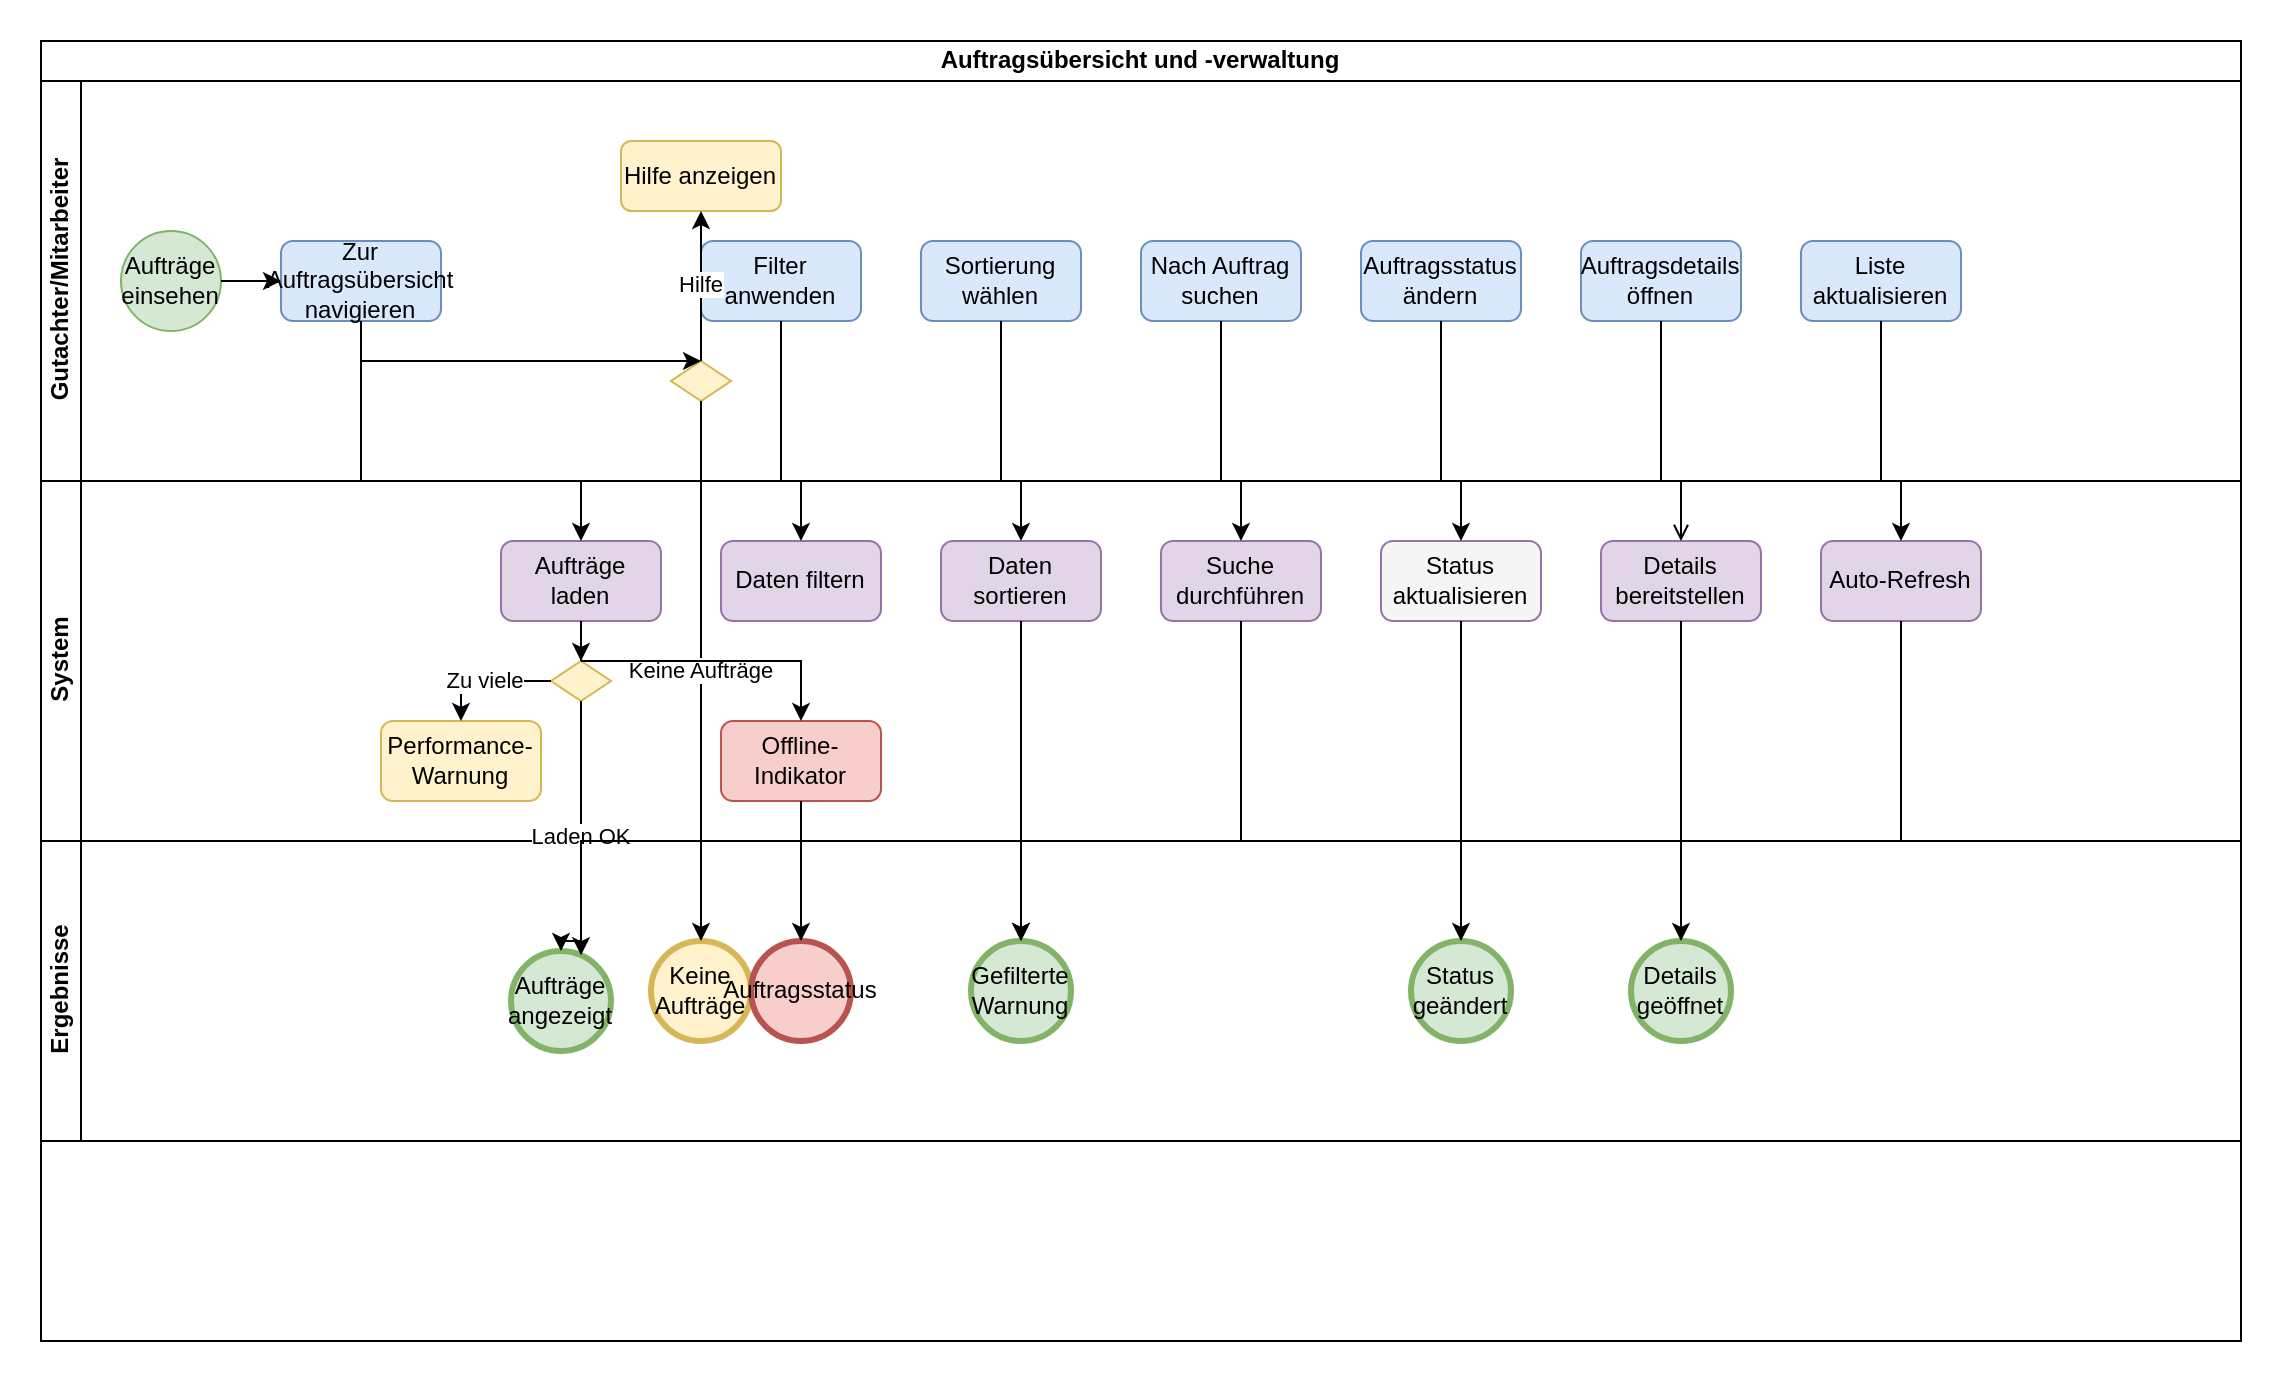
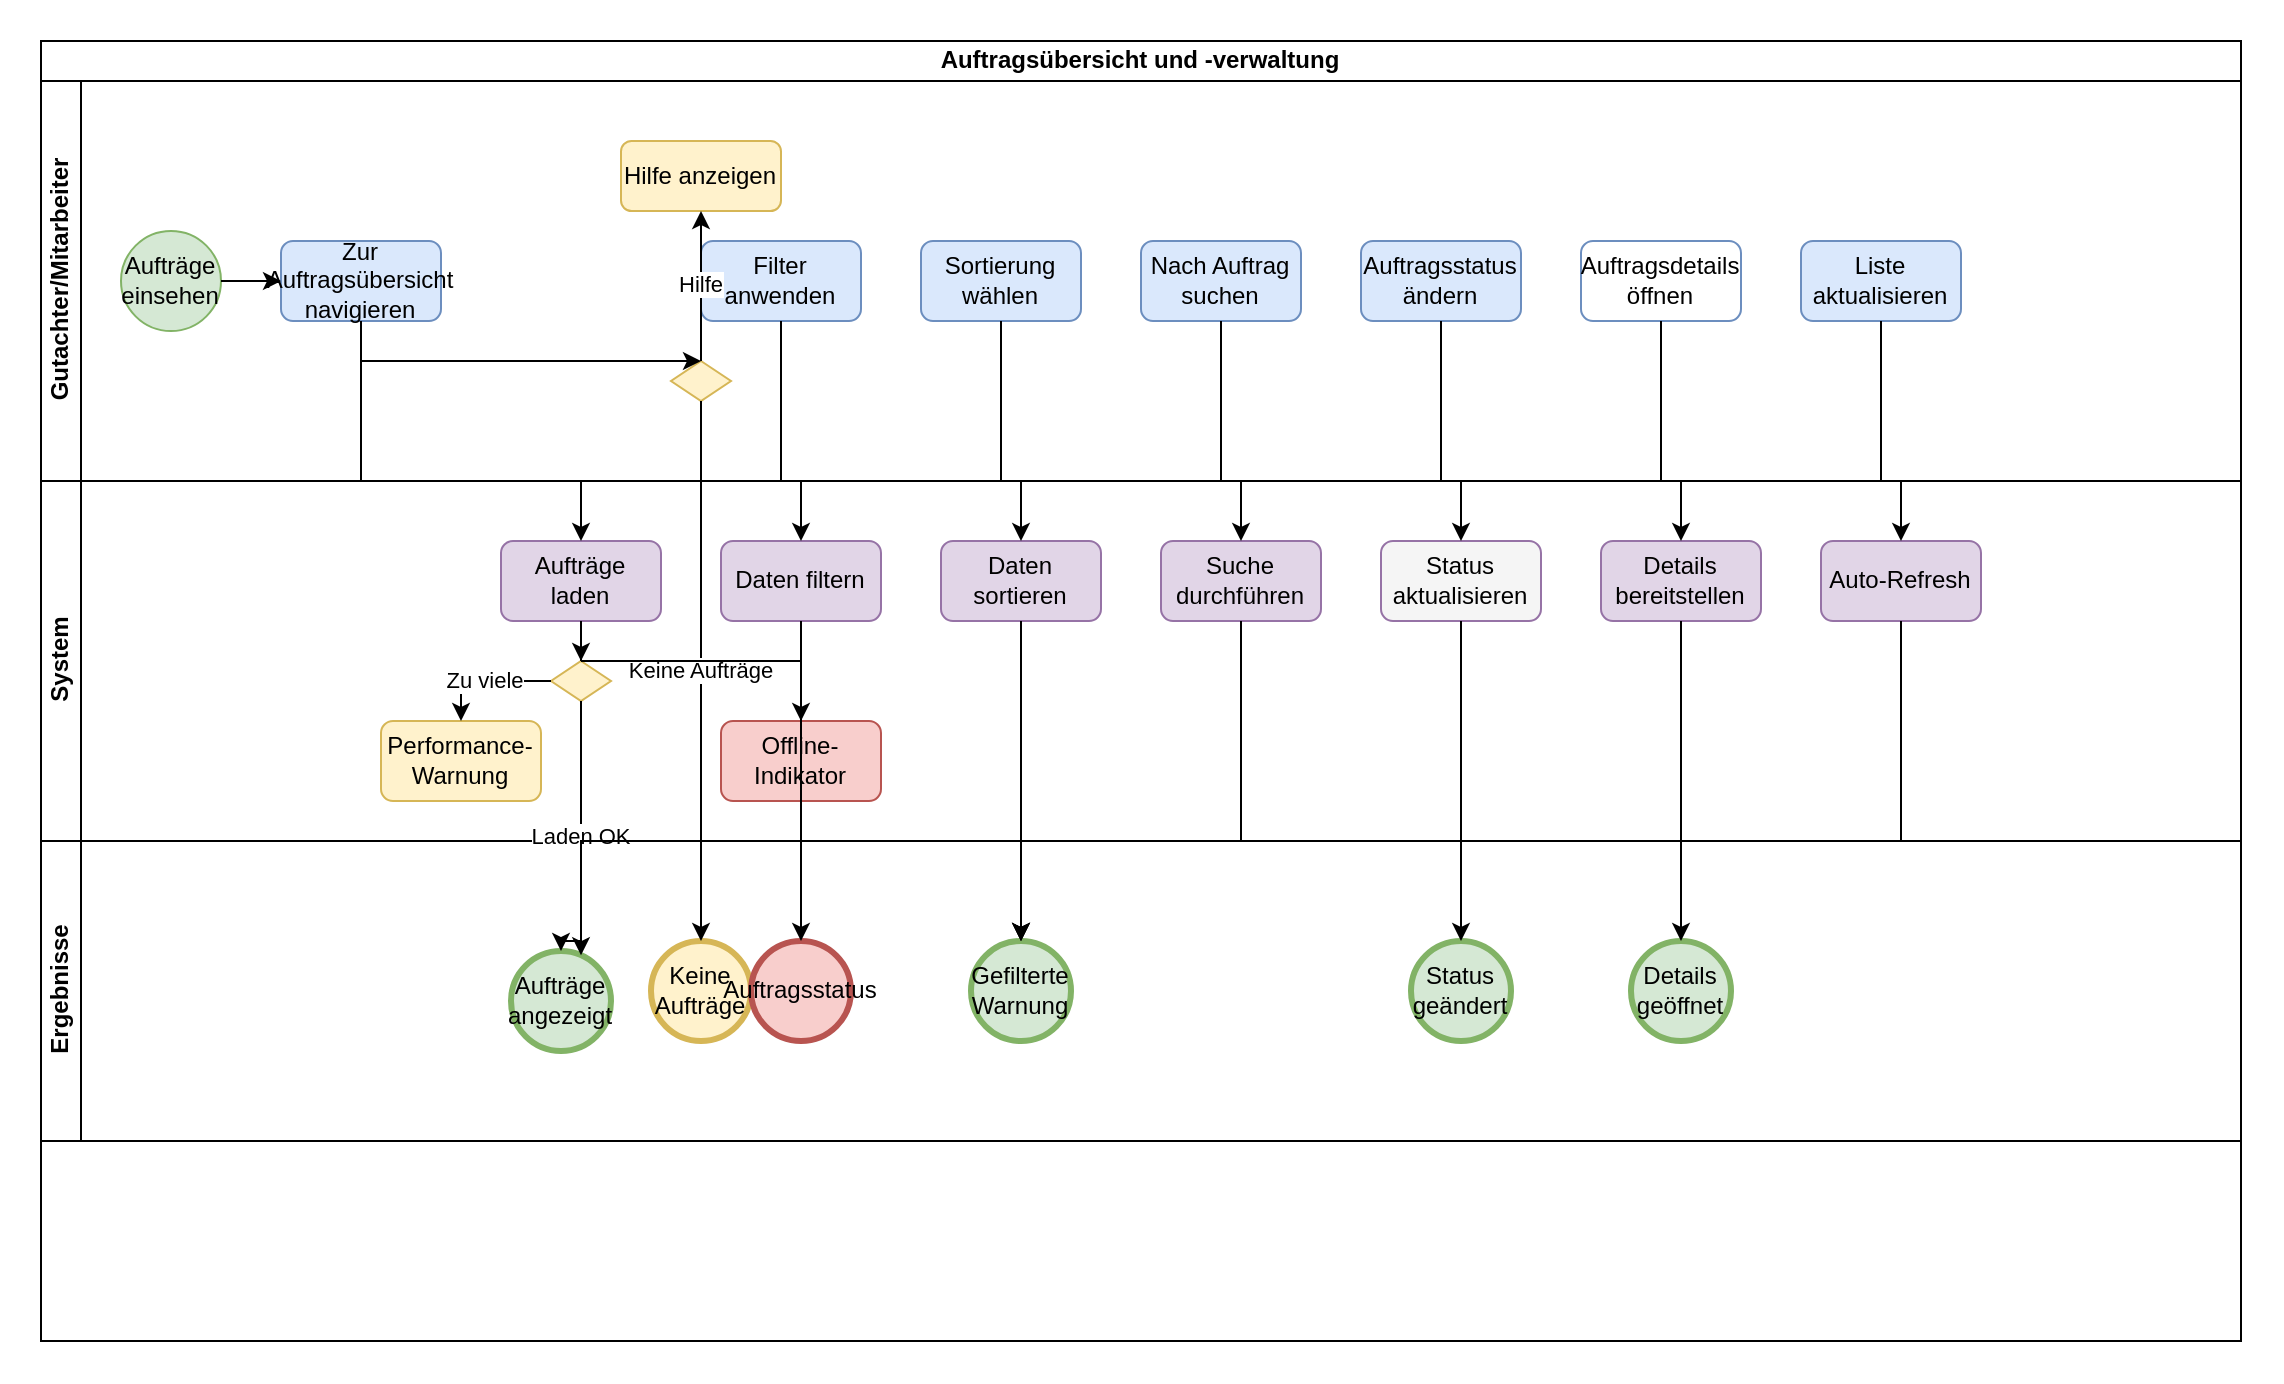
node "Auftragsdetails öffnen": fillcolor #dae8fc -> #ffffff
edge "Auftragsdetails öffnen" -> "Details bereitstellen": arrowhead open -> classic
edge "Daten filtern" -> "Gefilterte Warnung": added
